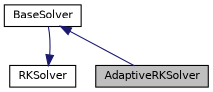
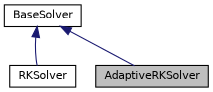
edge "BaseSolver" -> "RKSolver": reversed
